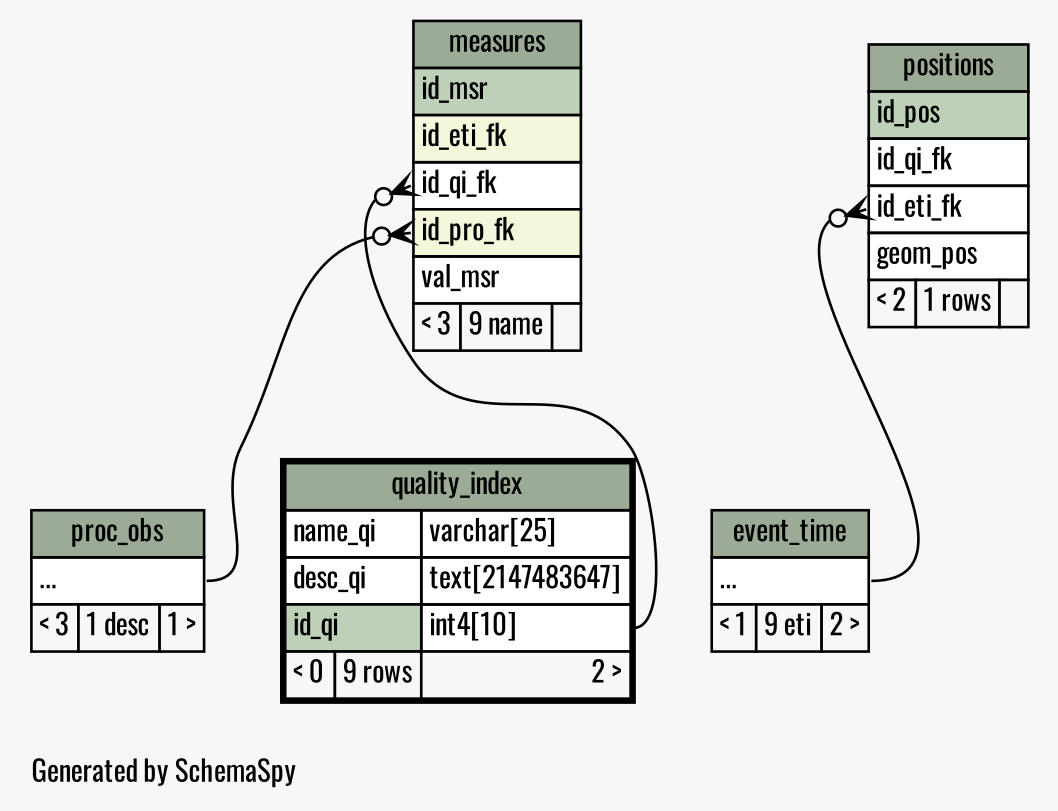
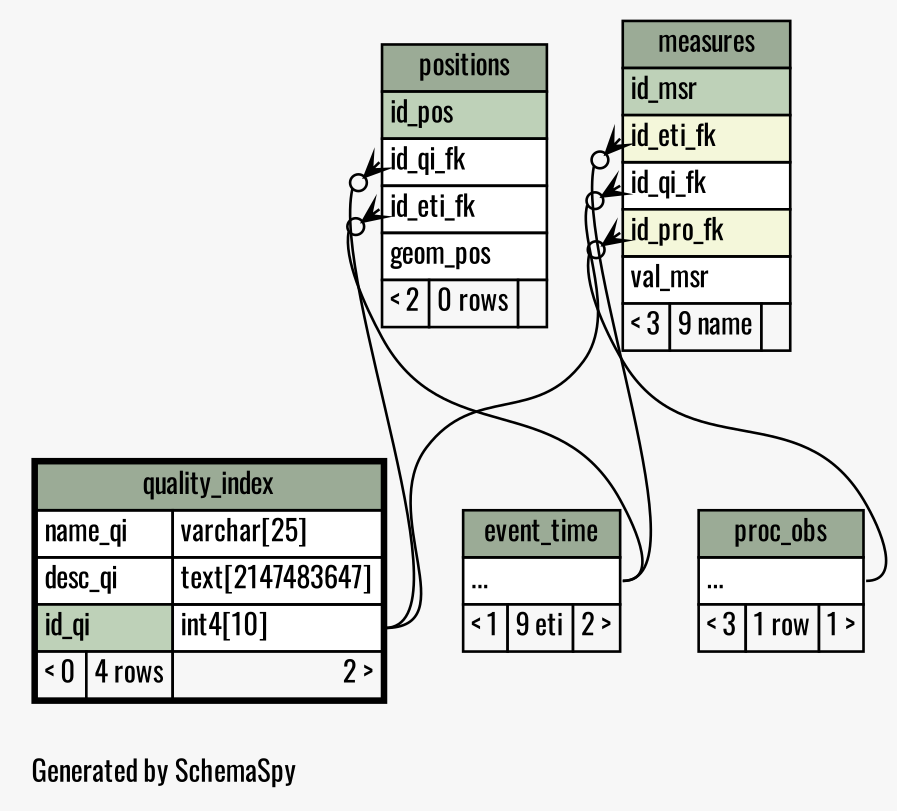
node "positions": text "1 rows" -> "0 rows"
edge "event_time" -> "measures": added
edge "quality_index" -> "positions": added
node "proc_obs": text "1 desc" -> "1 row"
node "quality_index": text "9 rows" -> "4 rows"
